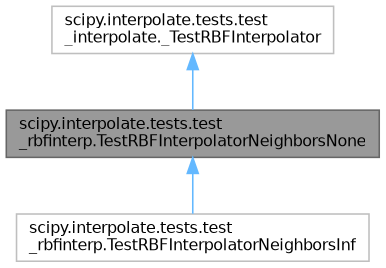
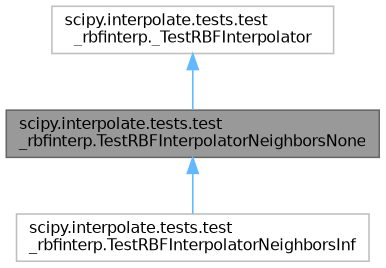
node "scipy.interpolate.tests.test _interpolate._TestRBFInterpolator": label "scipy.interpolate.tests.test _interpolate._TestRBFInterpolator" -> "scipy.interpolate.tests.test _rbfinterp._TestRBFInterpolator"
